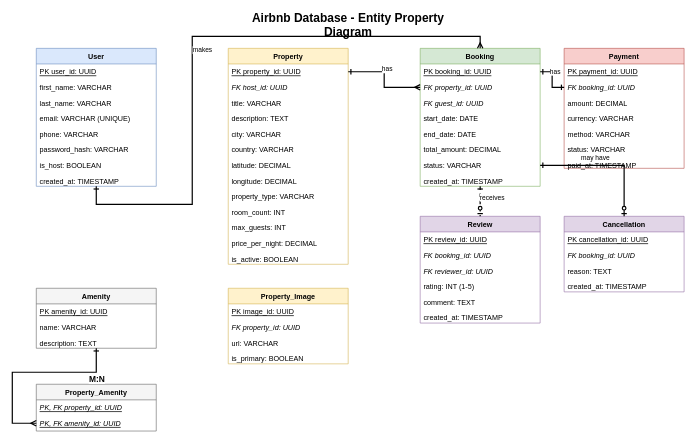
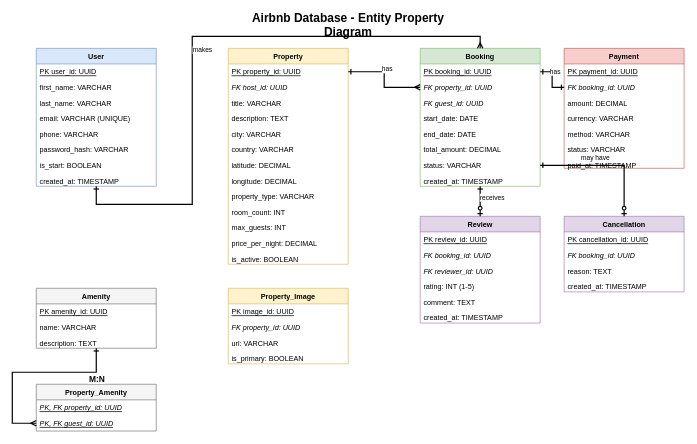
node "is_host: BOOLEAN": label "is_host: BOOLEAN" -> "is_start: BOOLEAN"
edge "Booking" -- "Review": style dashed -> solid
node "PK, FK amenity_id: UUID": label "PK, FK amenity_id: UUID" -> "PK, FK guest_id: UUID"
